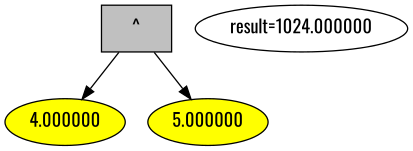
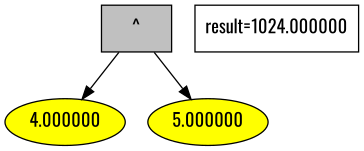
node "result=1024.000000": shape ellipse -> box
